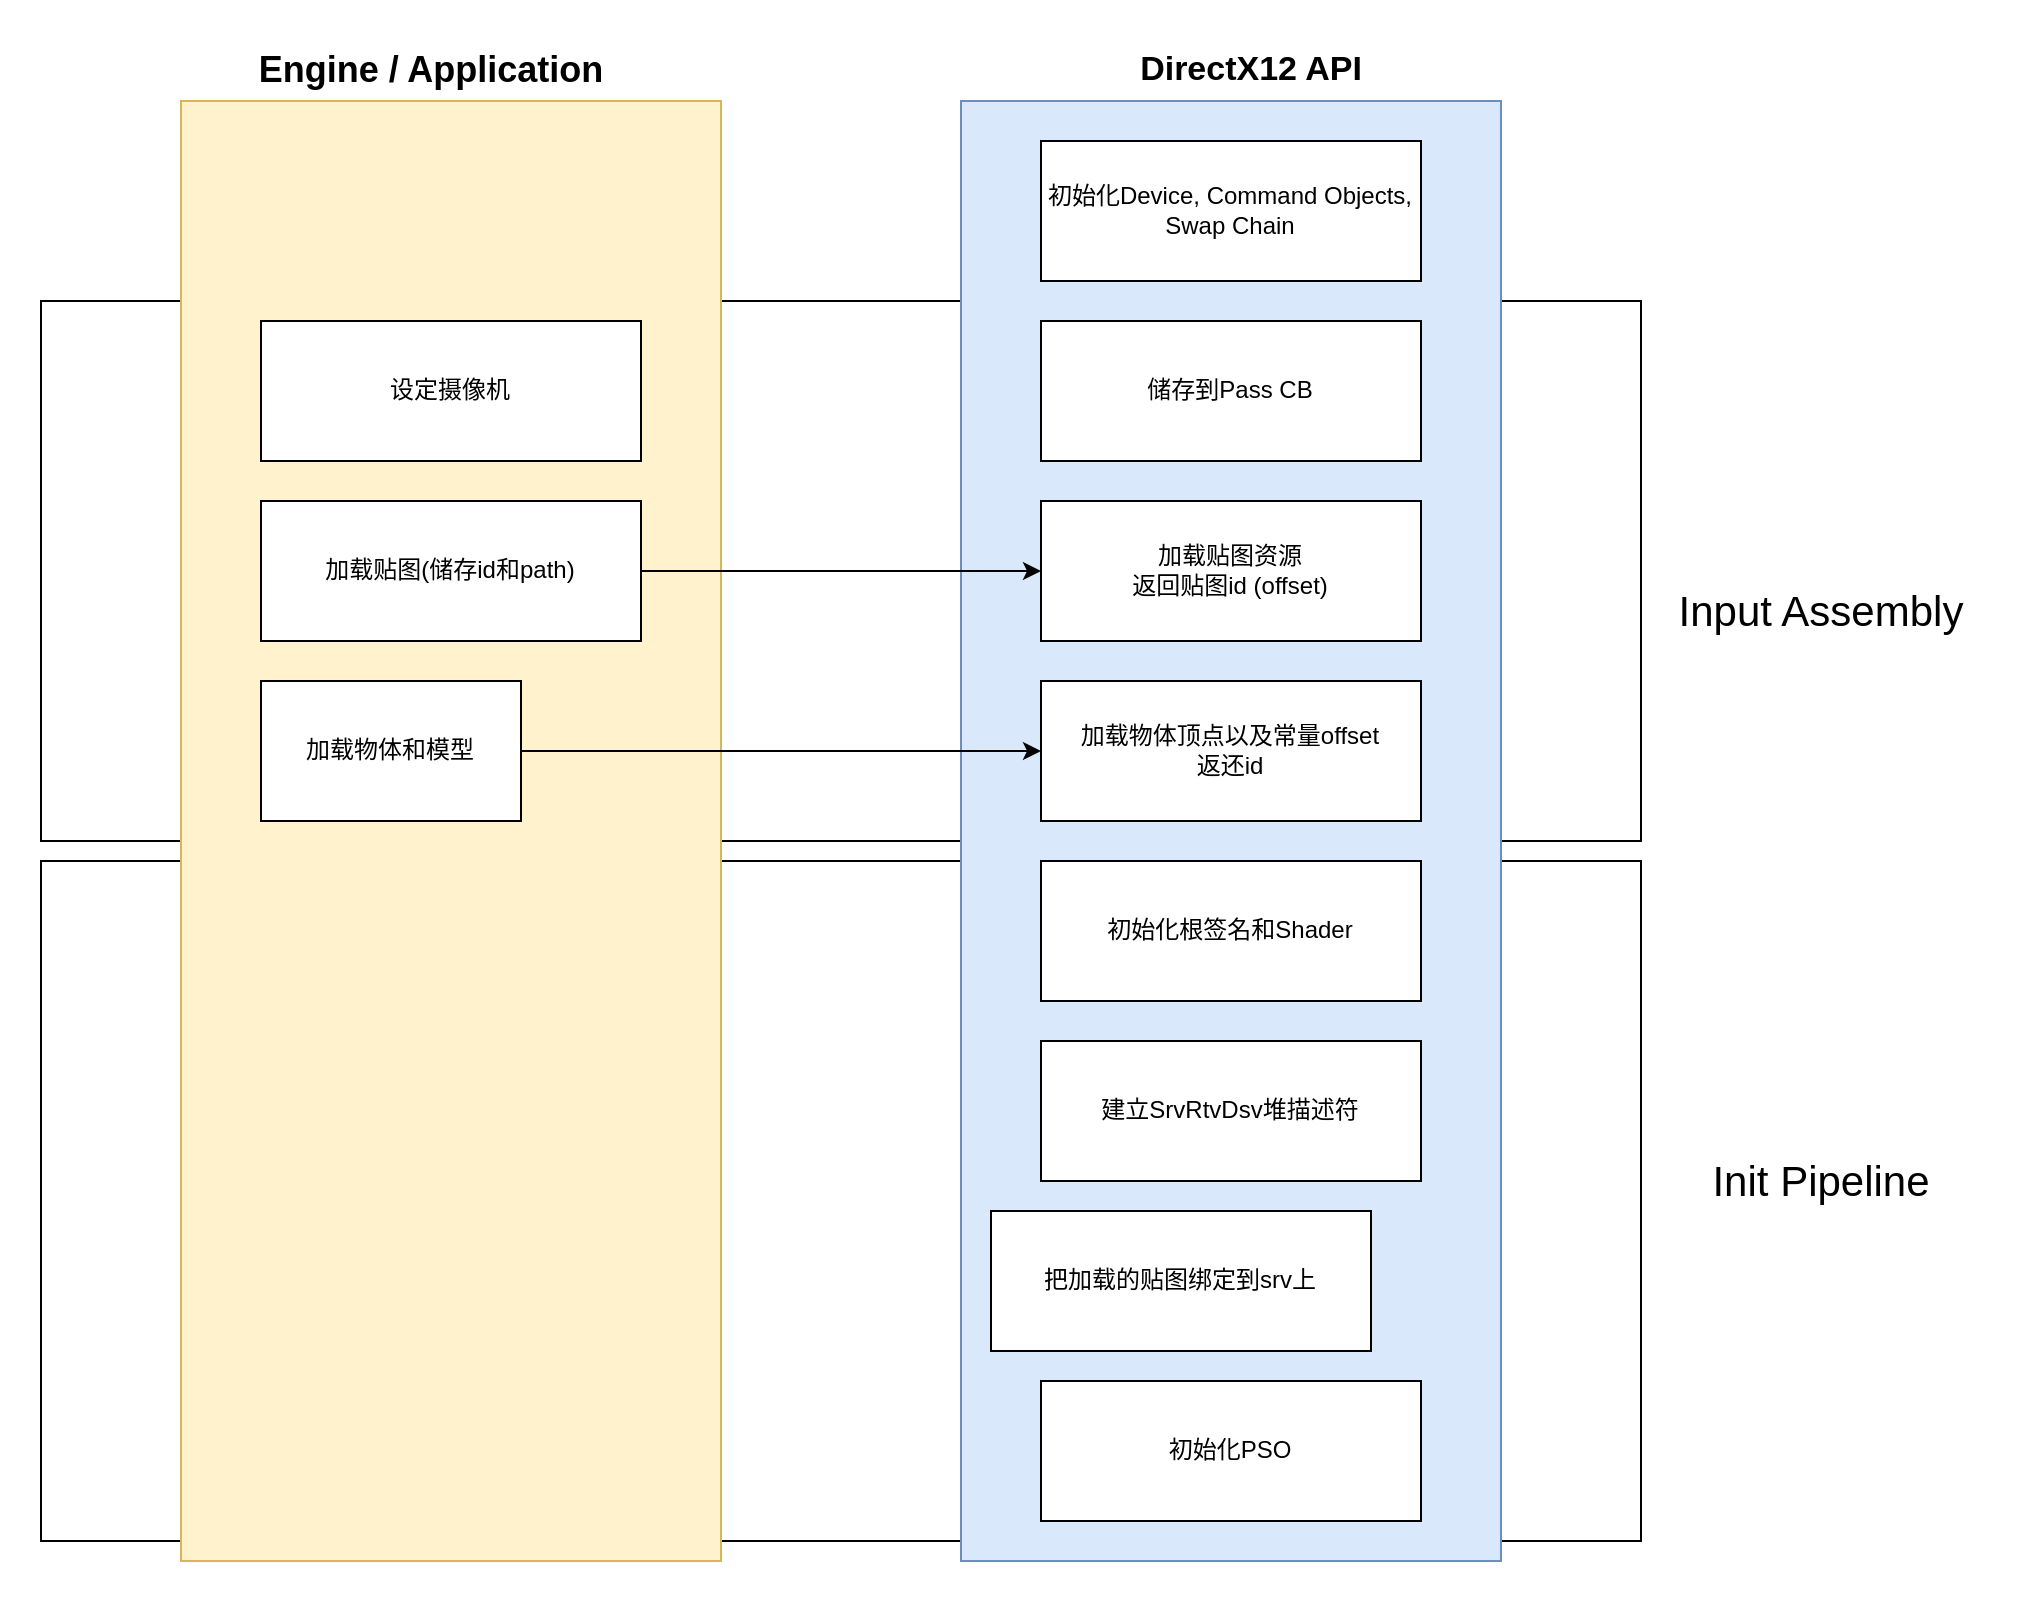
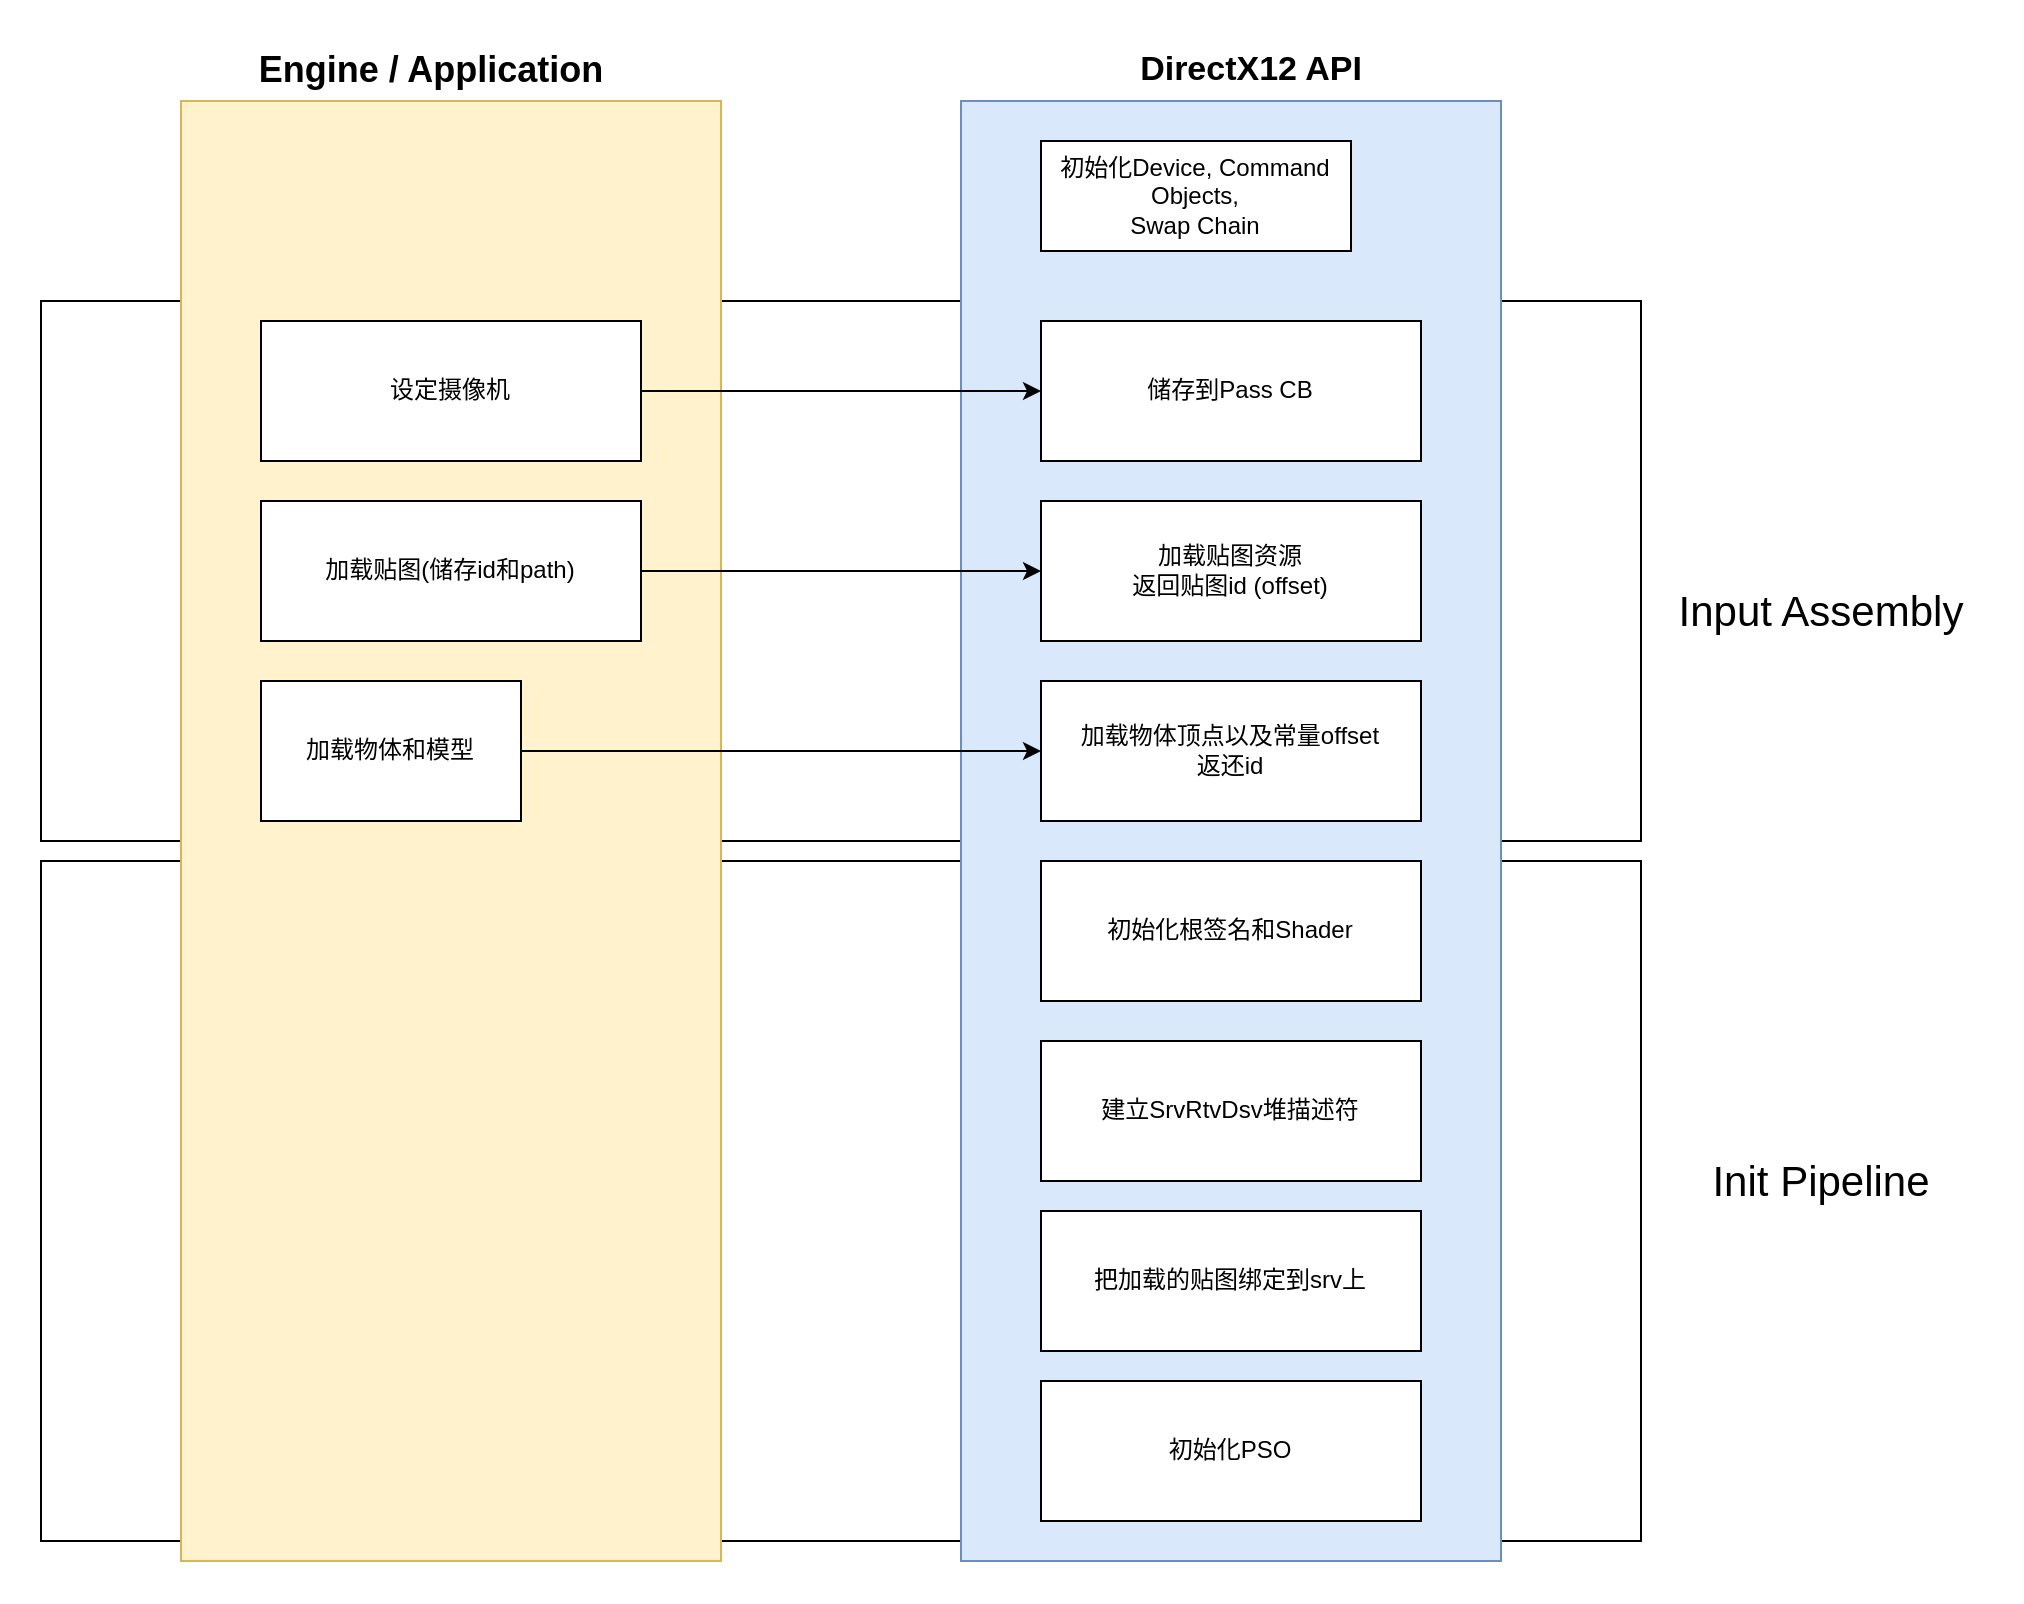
node "初始化Device, Command Objects, Swap Chain": size 380x140 -> 310x110
edge "设定摄像机" -> "储存到Pass CB": added
node "把加载的贴图绑定到srv上": moved (1181, 1281) -> (1231, 1281)
